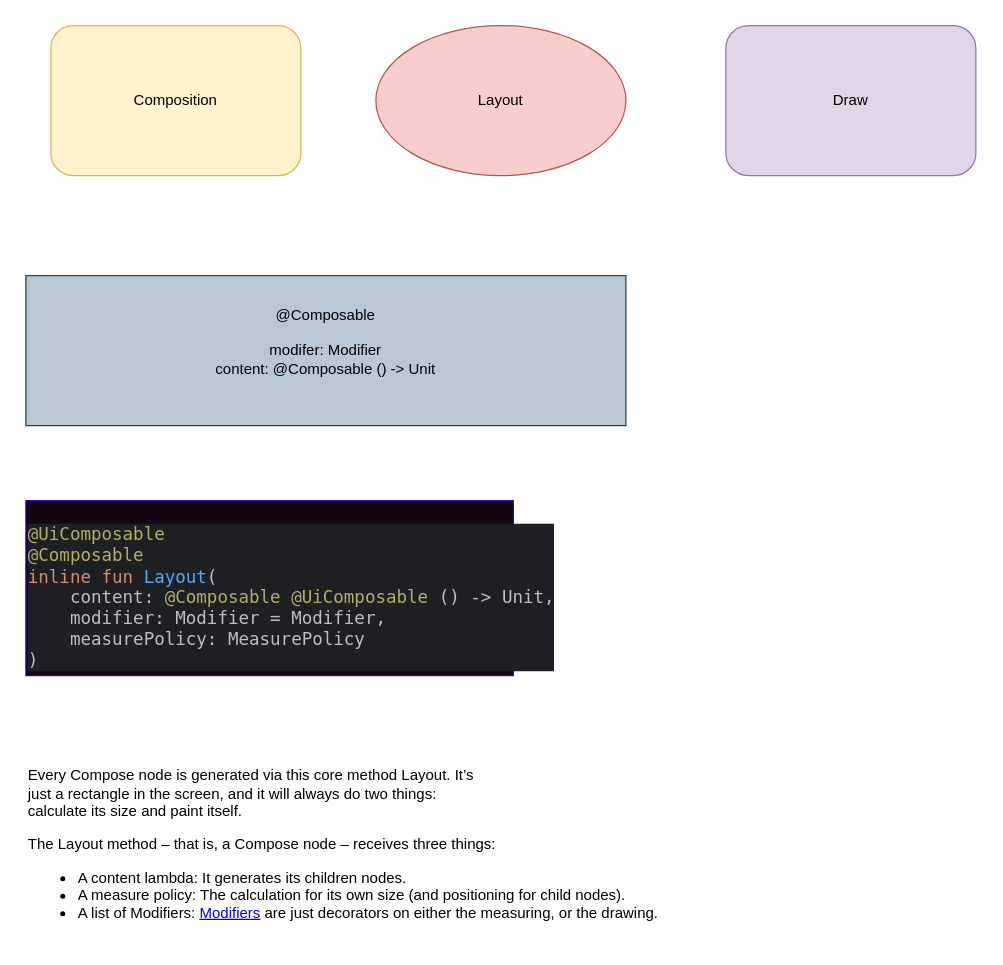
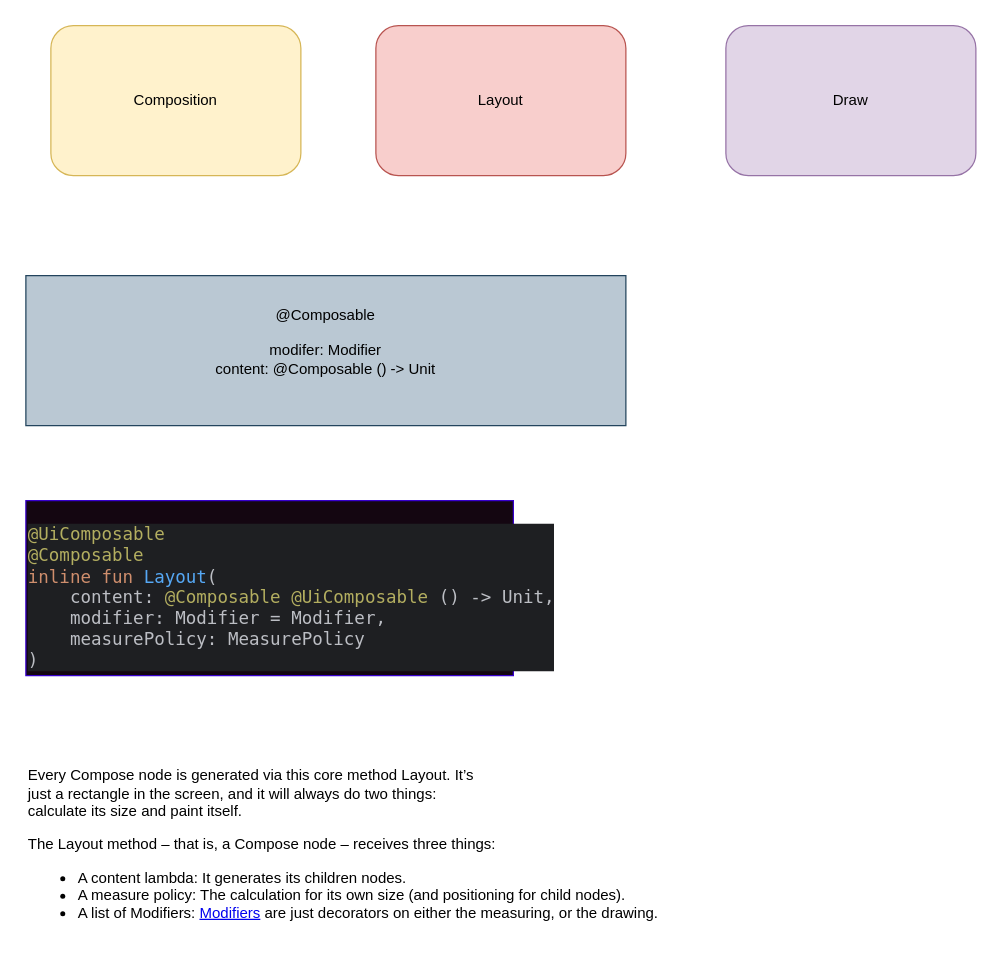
node "Layout": shape ellipse -> rounded rectangle
